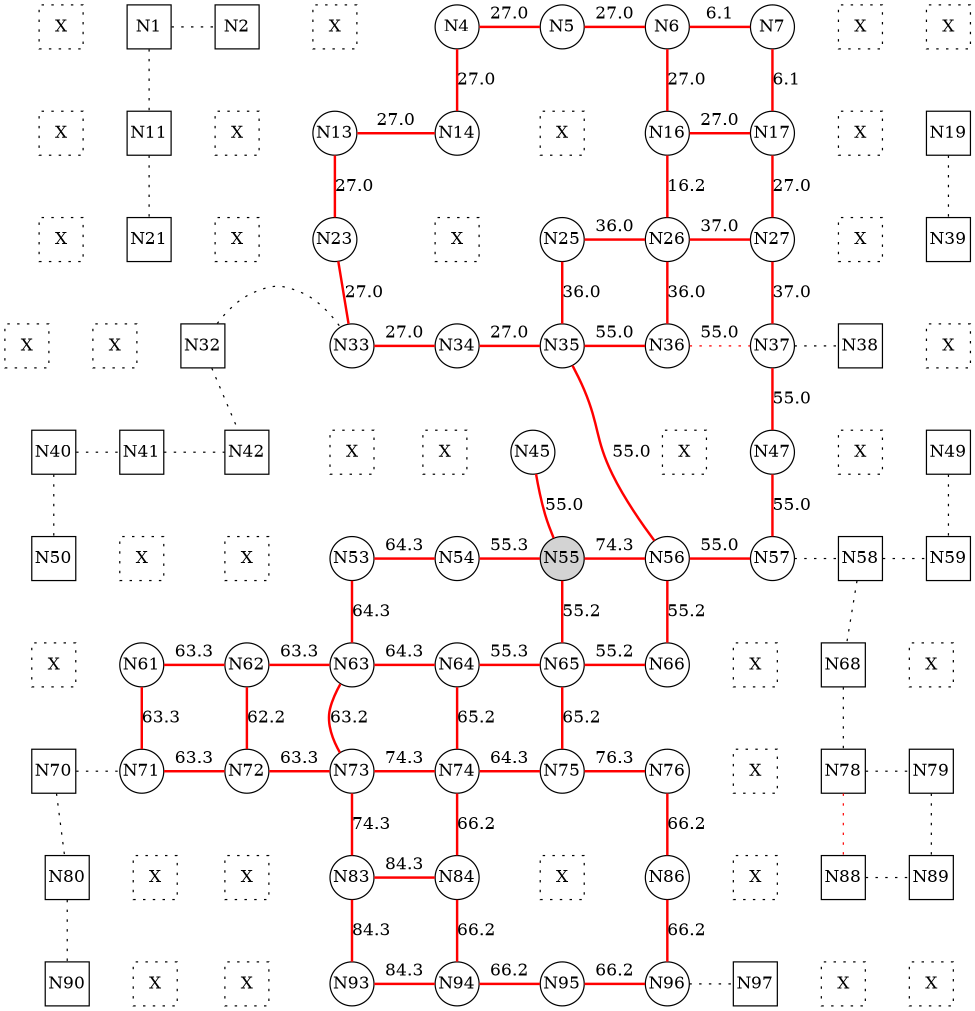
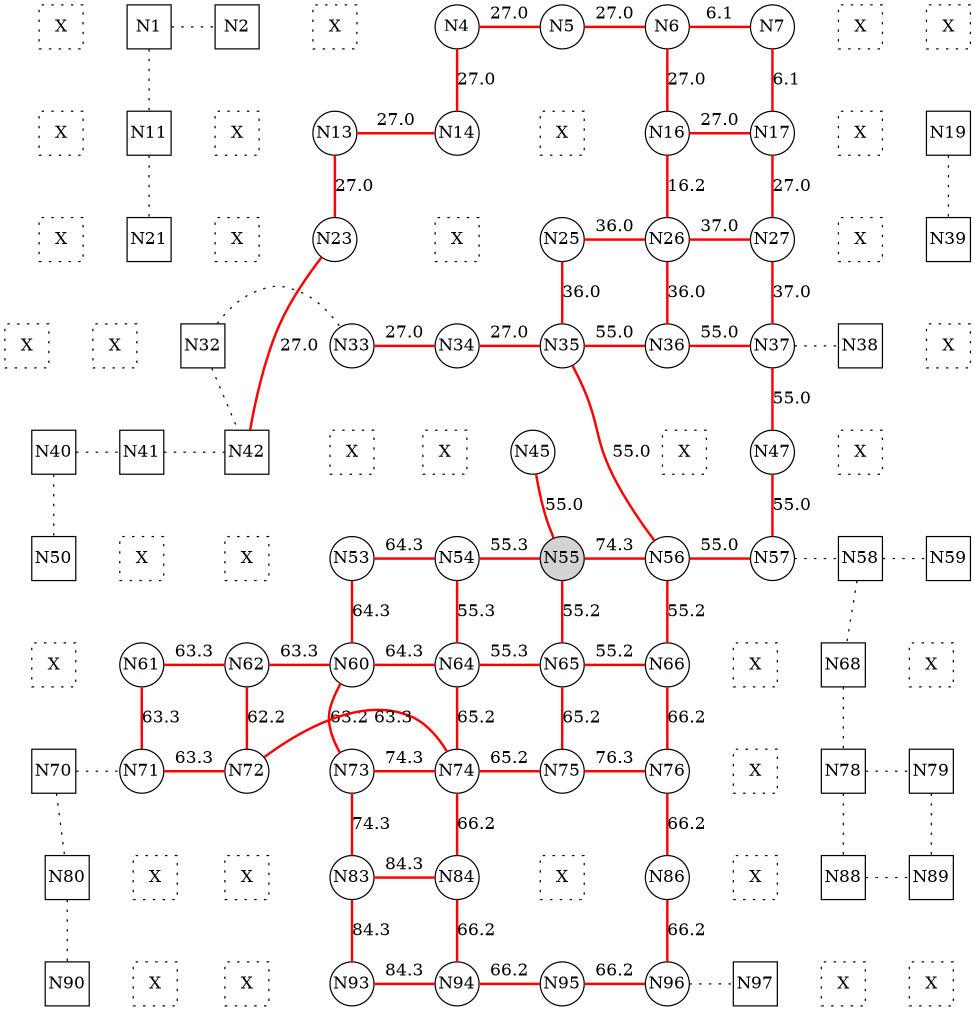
edge "N23" -- "N33": now "N23" -- "N42"
edge "N36" -- "N37": style dotted -> bold
node "N49": removed
edge "N54" -- "N64": added, label "55.3"
node "N63": label "N63" -> "N60"
edge "N66" -- "N76": added, label "66.2"
edge "N74" -- "N75": label "64.3" -> "65.2"
edge "N72" -- "N73": now "N72" -- "N74"
edge "N78" -- "N88": color red -> black
